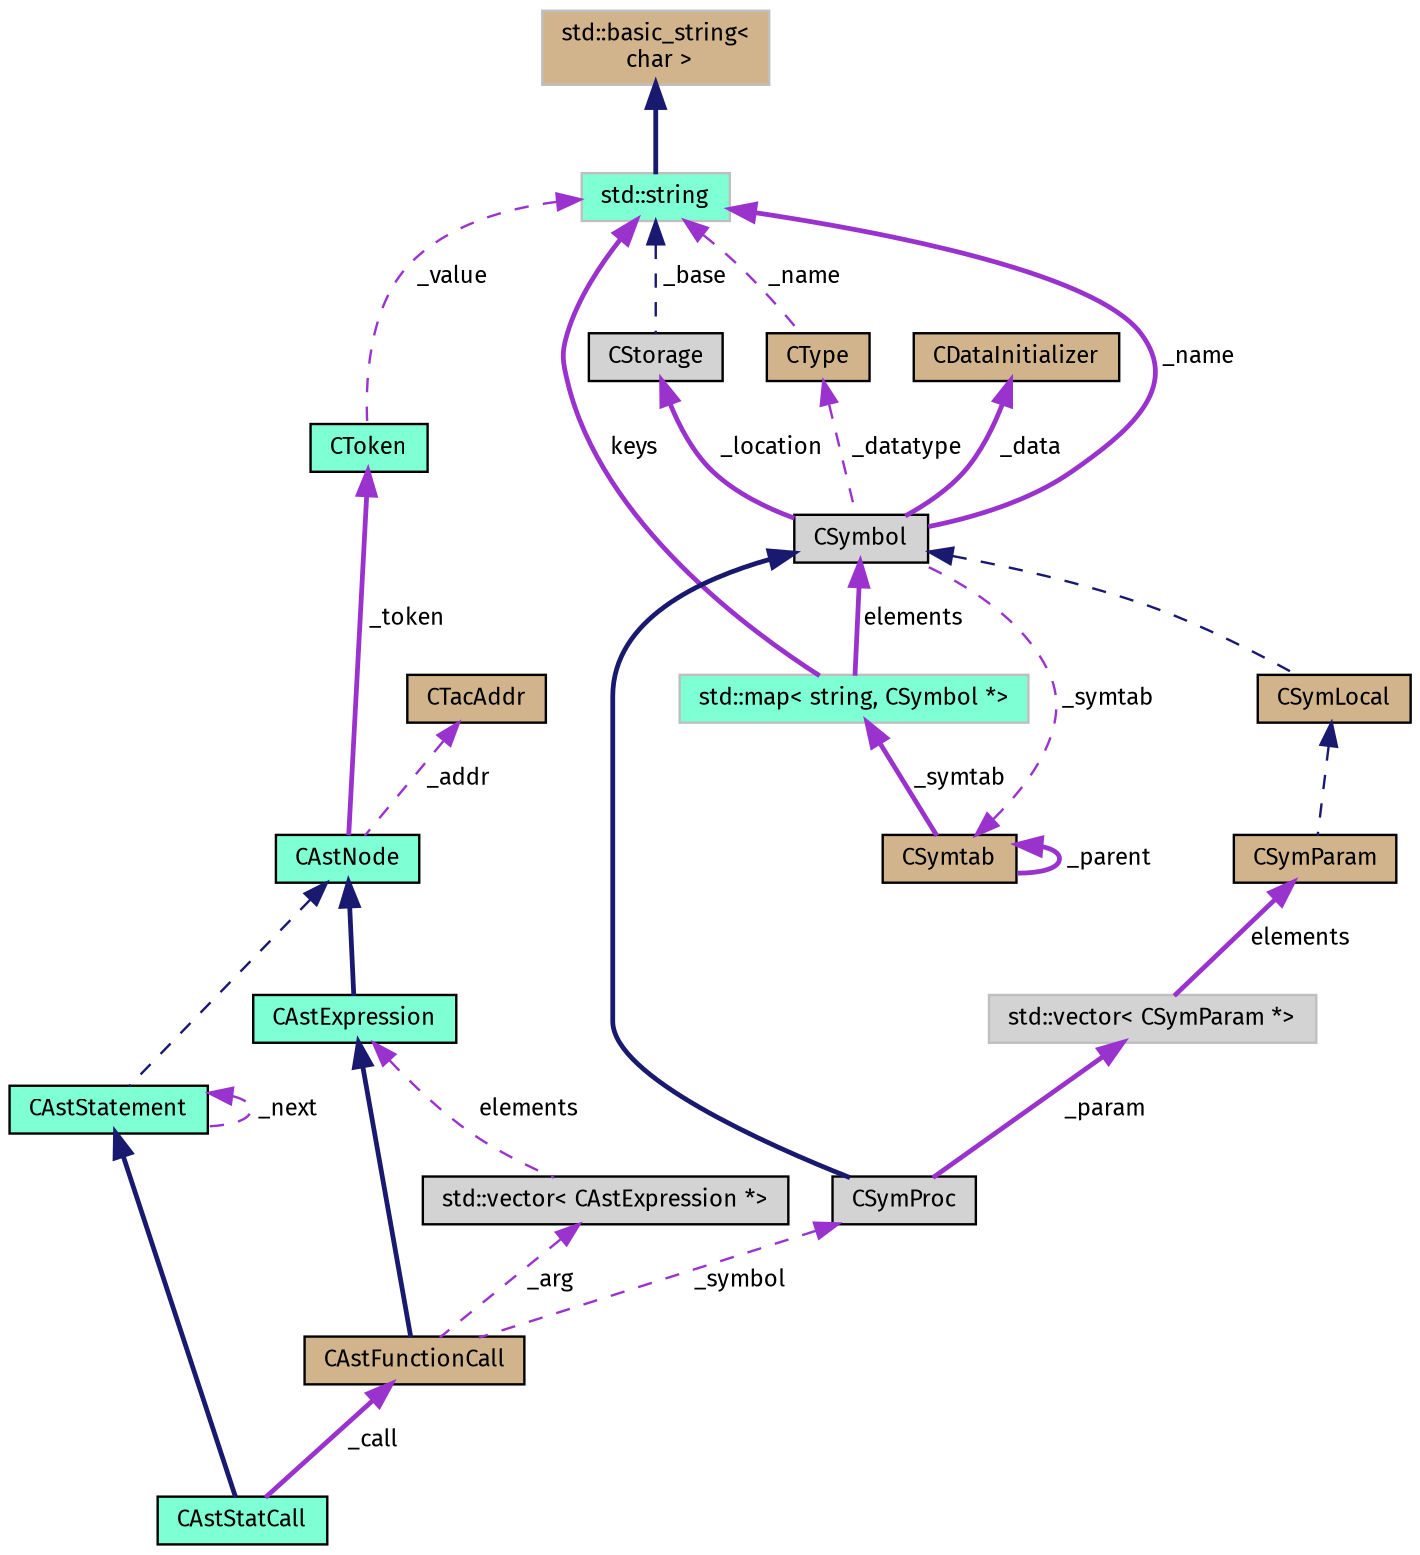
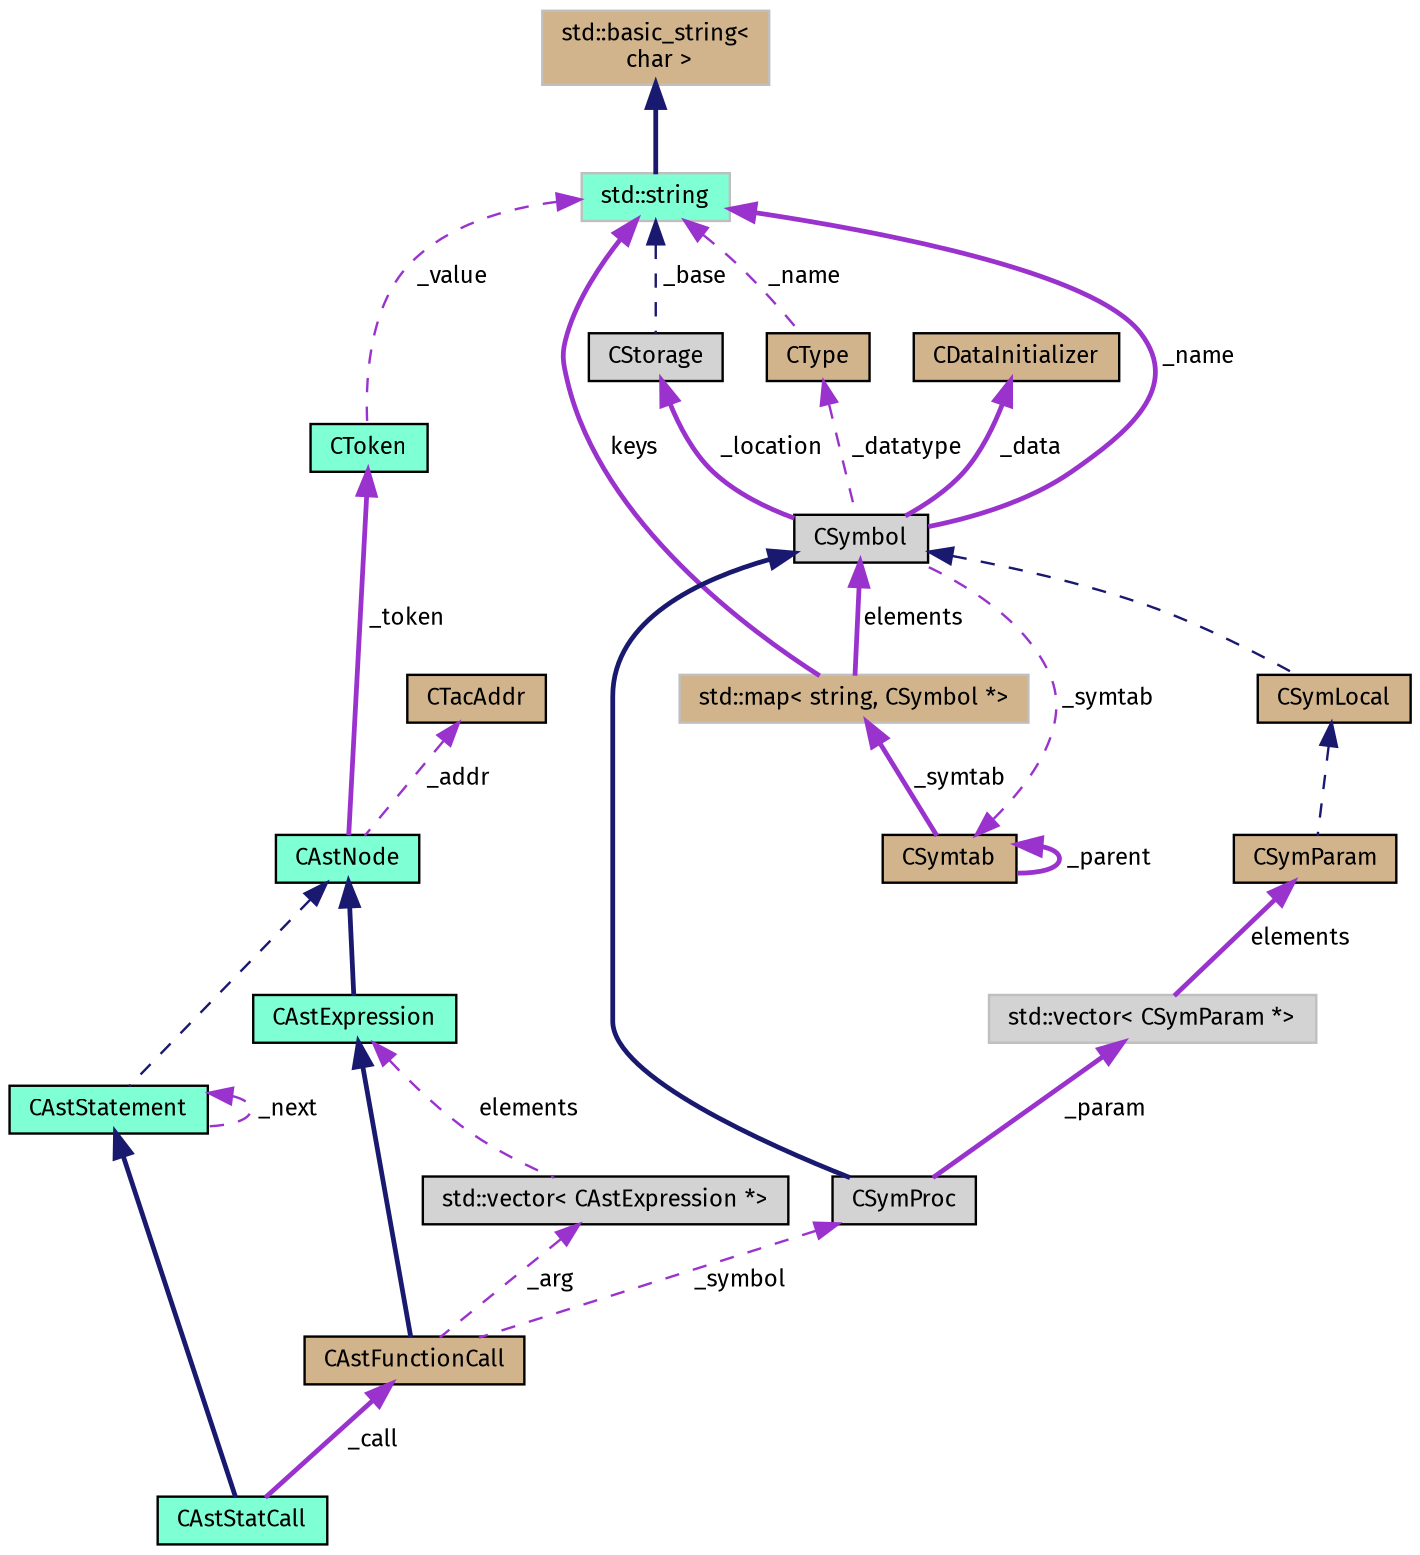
node "std::map< string, CSymbol *>": fillcolor aquamarine -> tan
